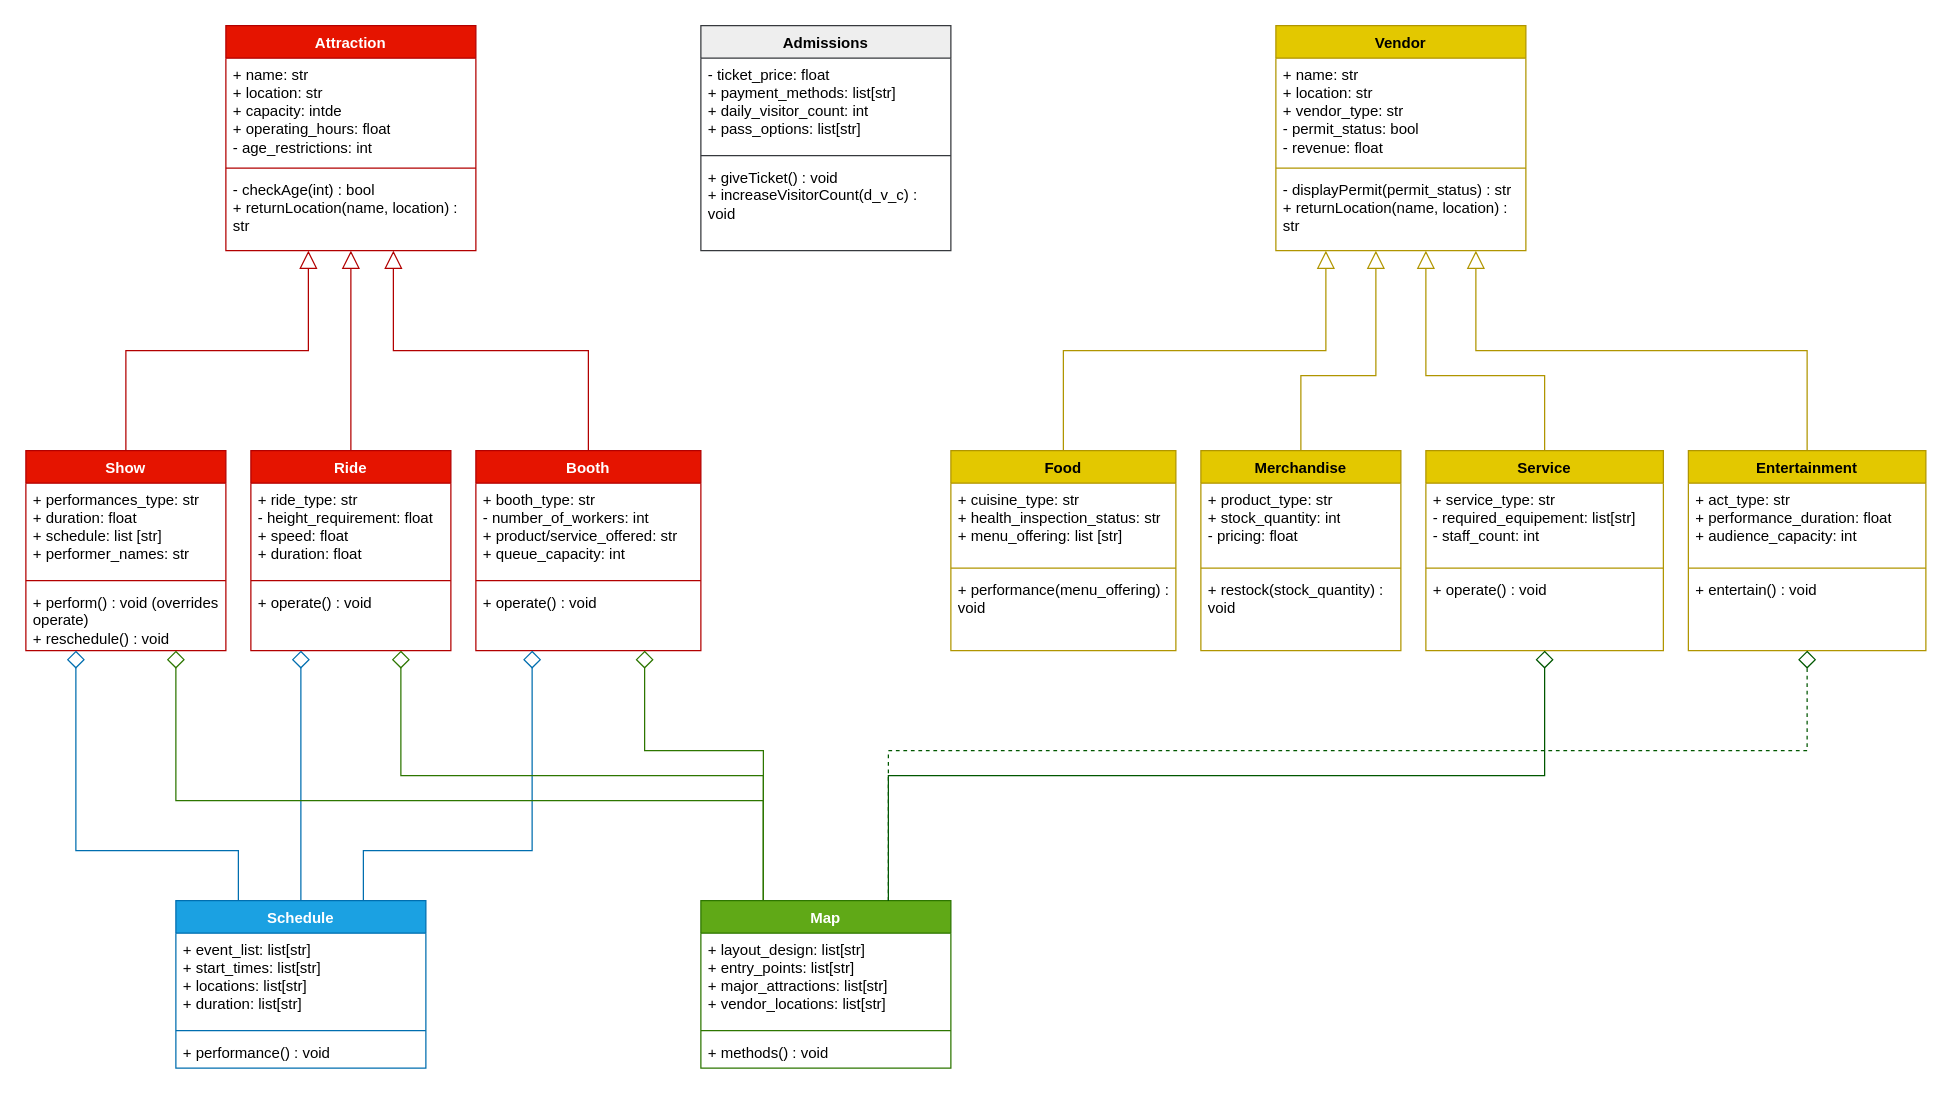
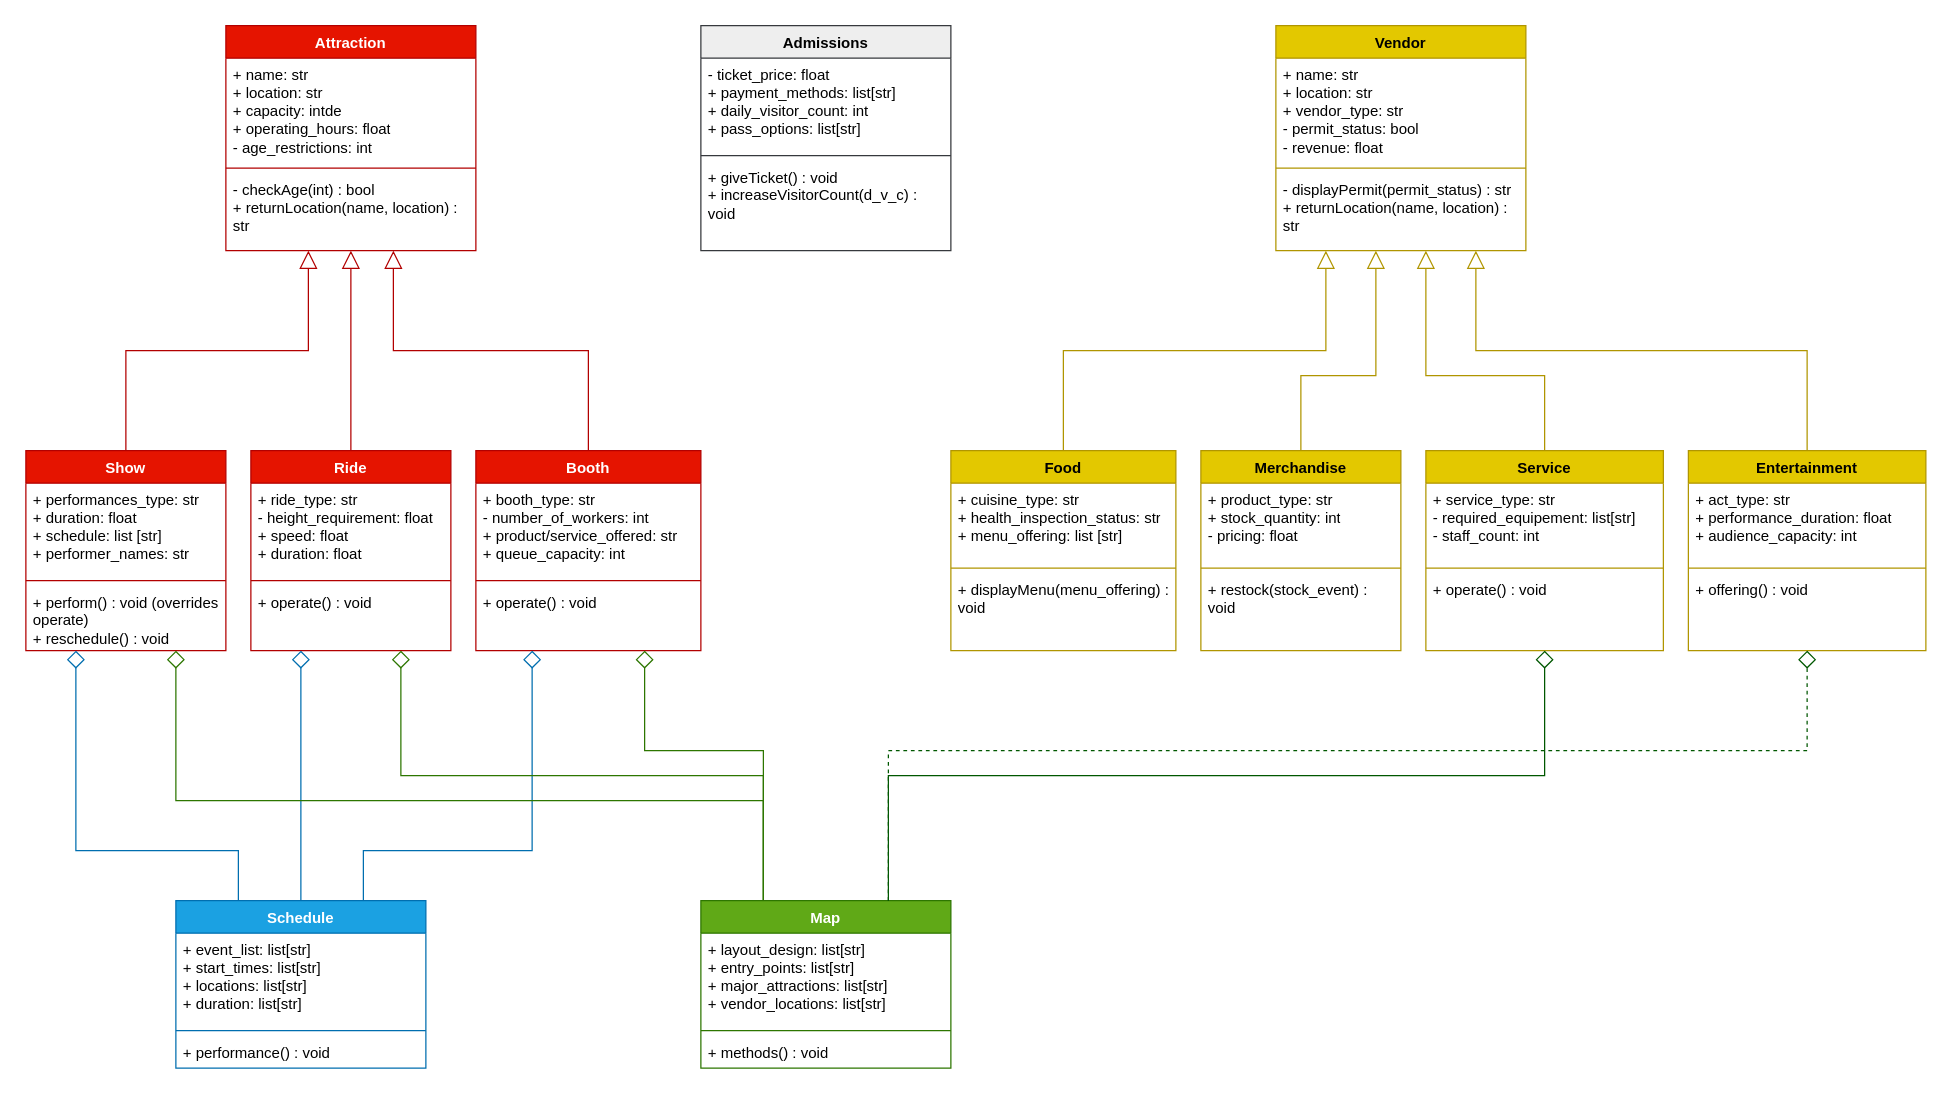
node "+ entertain() : void": label "+ entertain() : void" -> "+ offering() : void"
node "+ performance(menu_offering) : void": label "+ performance(menu_offering) : void" -> "+ displayMenu(menu_offering) : void"
node "+ restock(stock_quantity) : void": label "+ restock(stock_quantity) : void" -> "+ restock(stock_event) : void"
